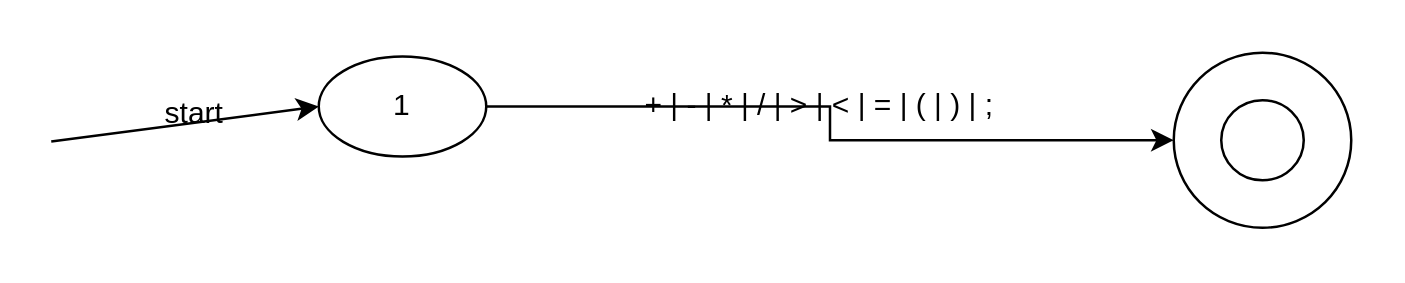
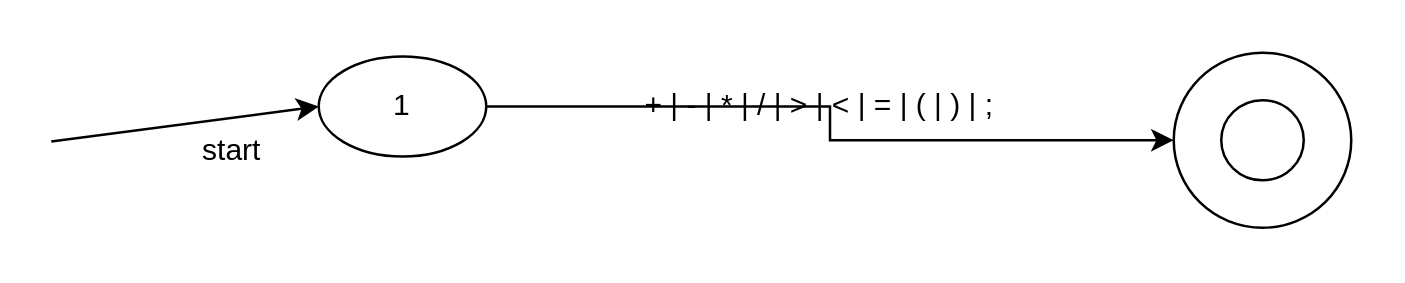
node "start": moved (193, 114) -> (230, 151)
